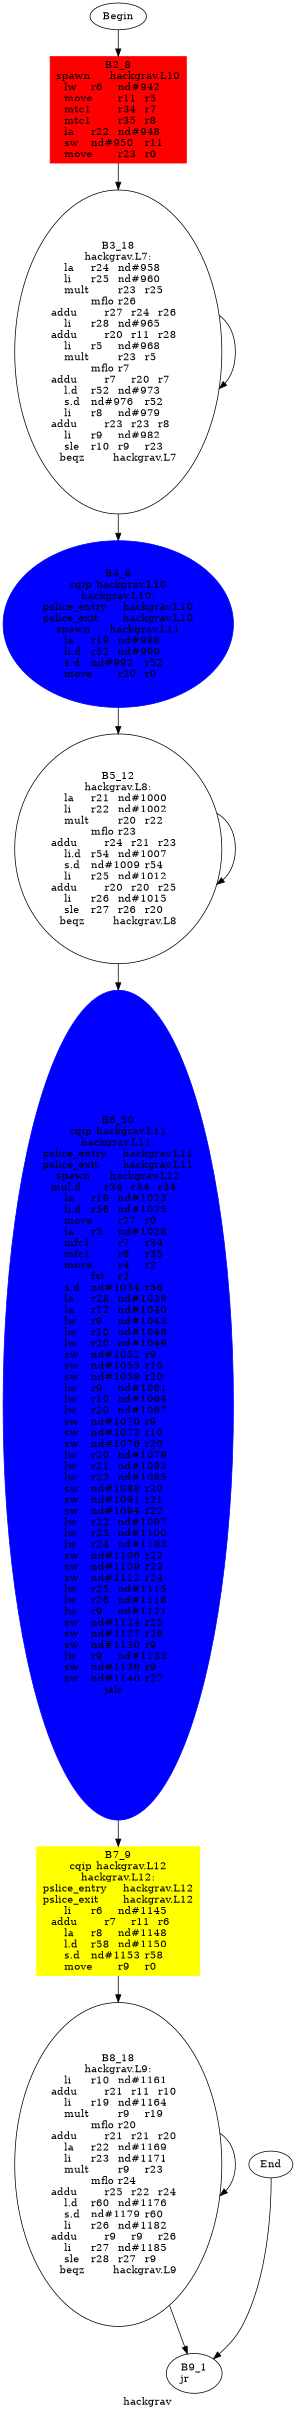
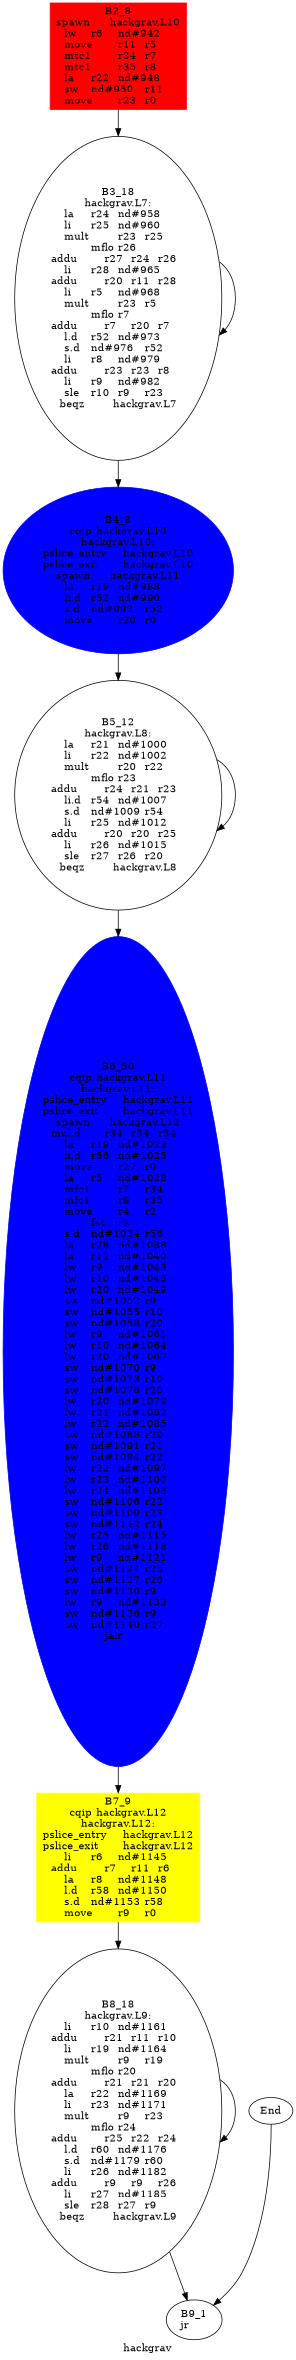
node "Begin": removed
